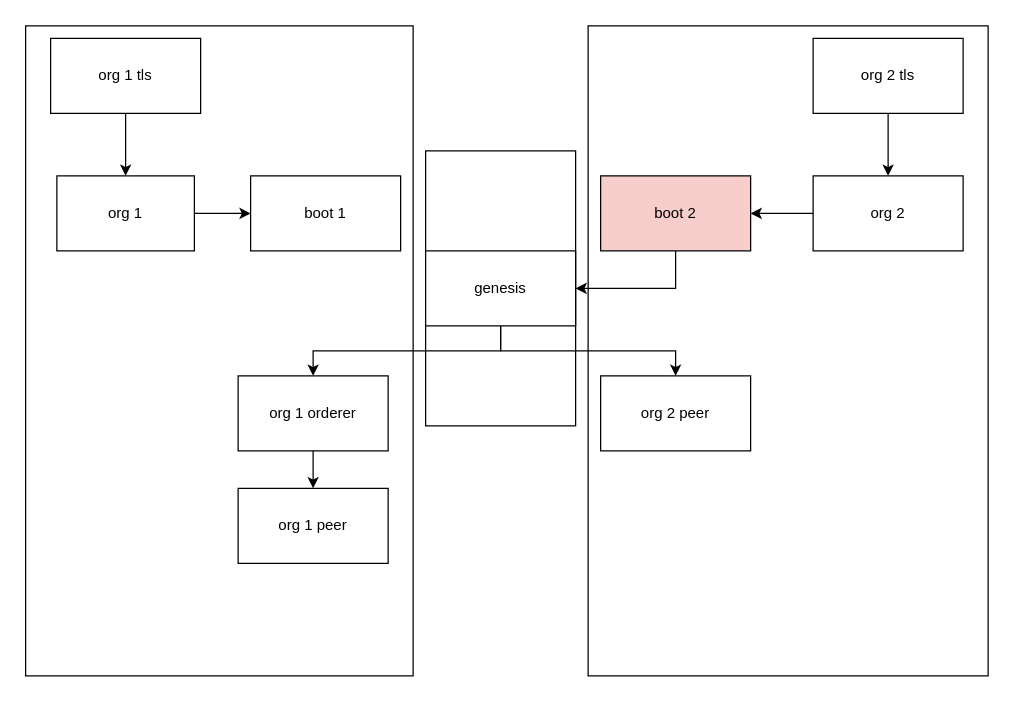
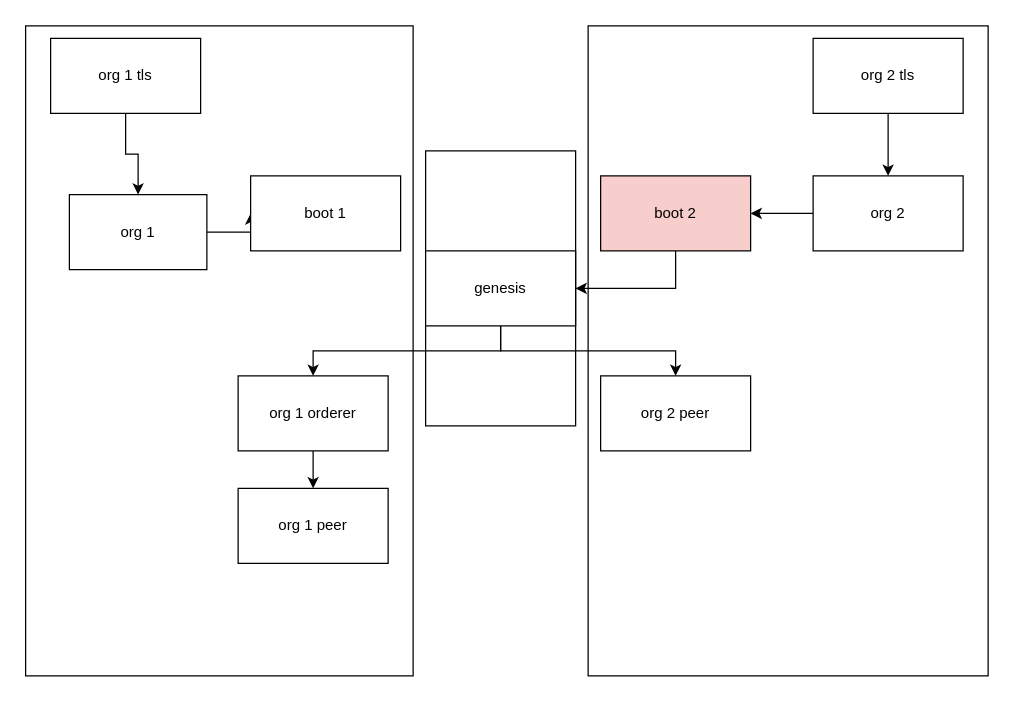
node "org 1": moved (126, 213) -> (138, 232)
